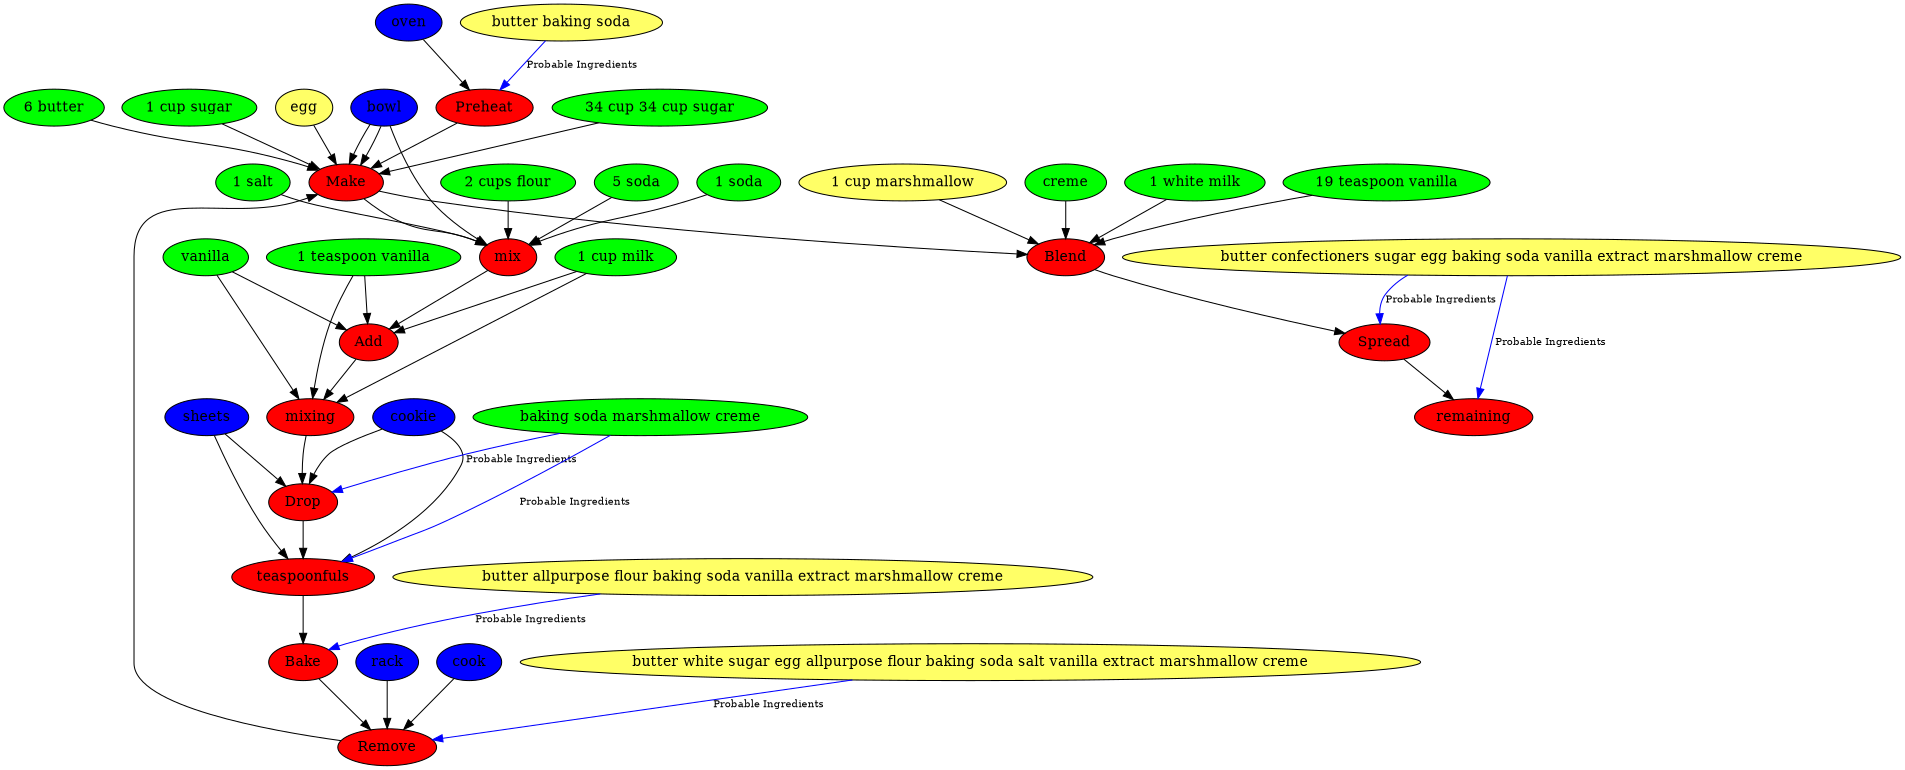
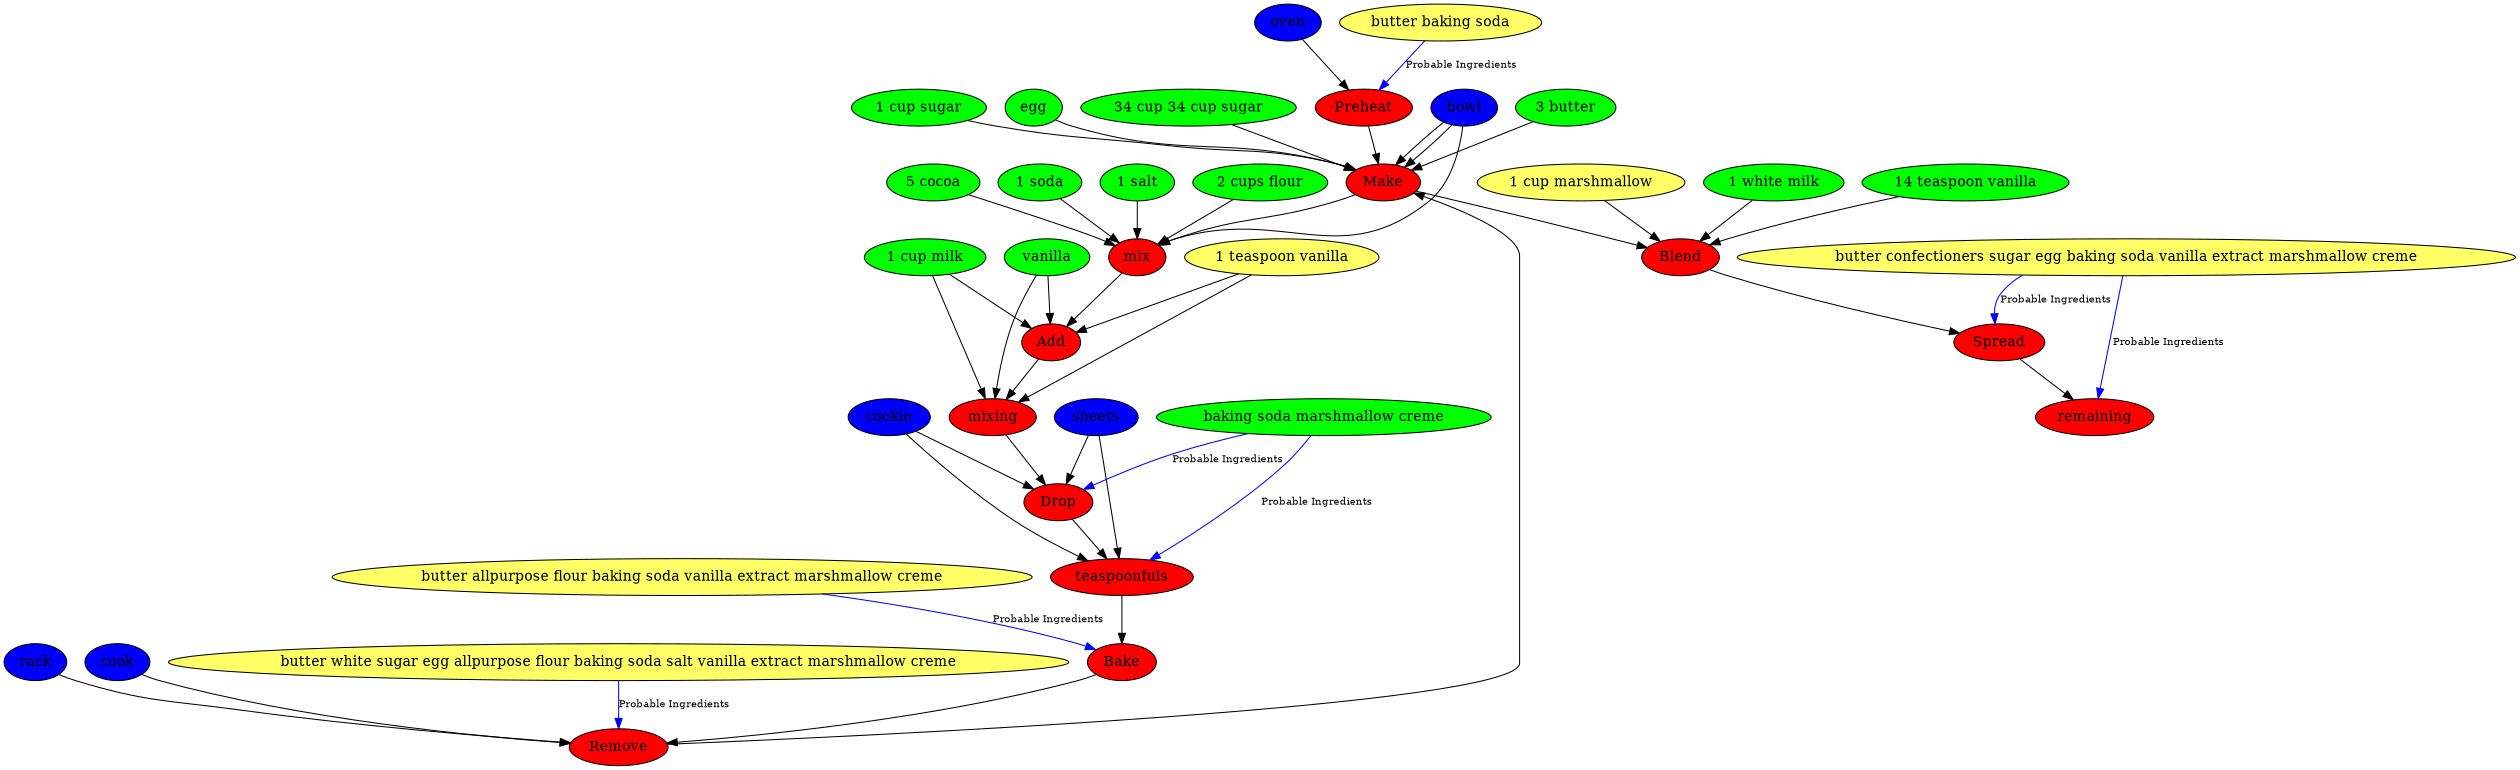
node "6 butter": label "6 butter" -> "3 butter"
node "egg": fillcolor #ffff66 -> green
node "5 soda": label "5 soda" -> "5 cocoa"
node "creme": removed
node "19 teaspoon vanilla": label "19 teaspoon vanilla" -> "14 teaspoon vanilla"
node "1 teaspoon vanilla": fillcolor green -> #ffff66
